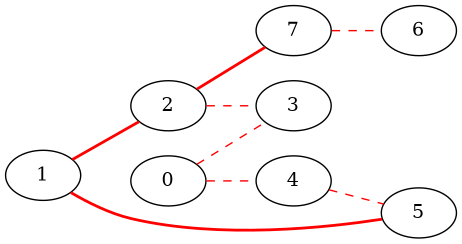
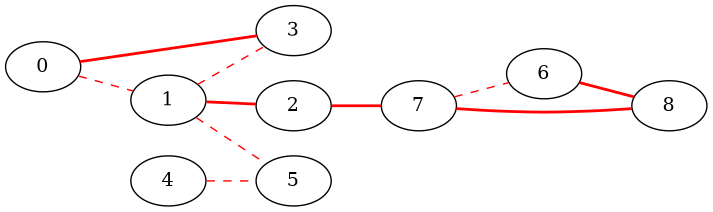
edge "2" -- "3": now "1" -- "3"
node "8": added
edge "3" -- "0": style dashed -> bold
edge "0" -- "4": now "0" -- "1"
edge "1" -- "5": style bold -> dashed
